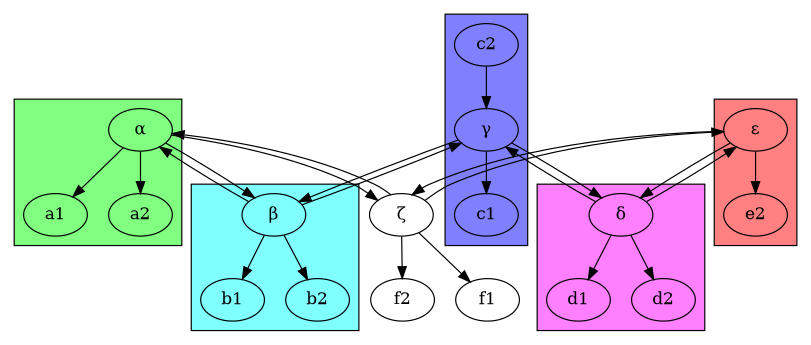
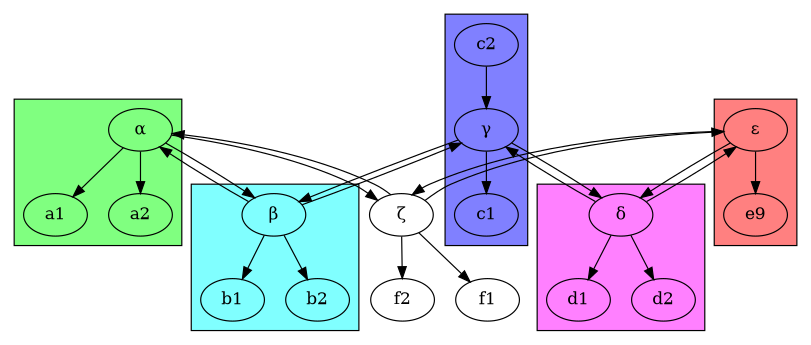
node "e2": label "e2" -> "e9"
